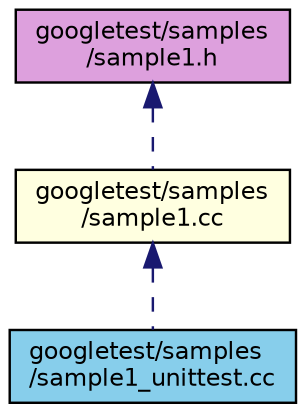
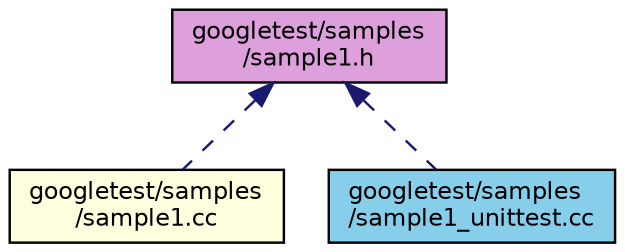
edge "googletest/samples /sample1_unittest.cc" -> "googletest/samples /sample1.cc": now "googletest/samples /sample1_unittest.cc" -> "googletest/samples /sample1.h"
